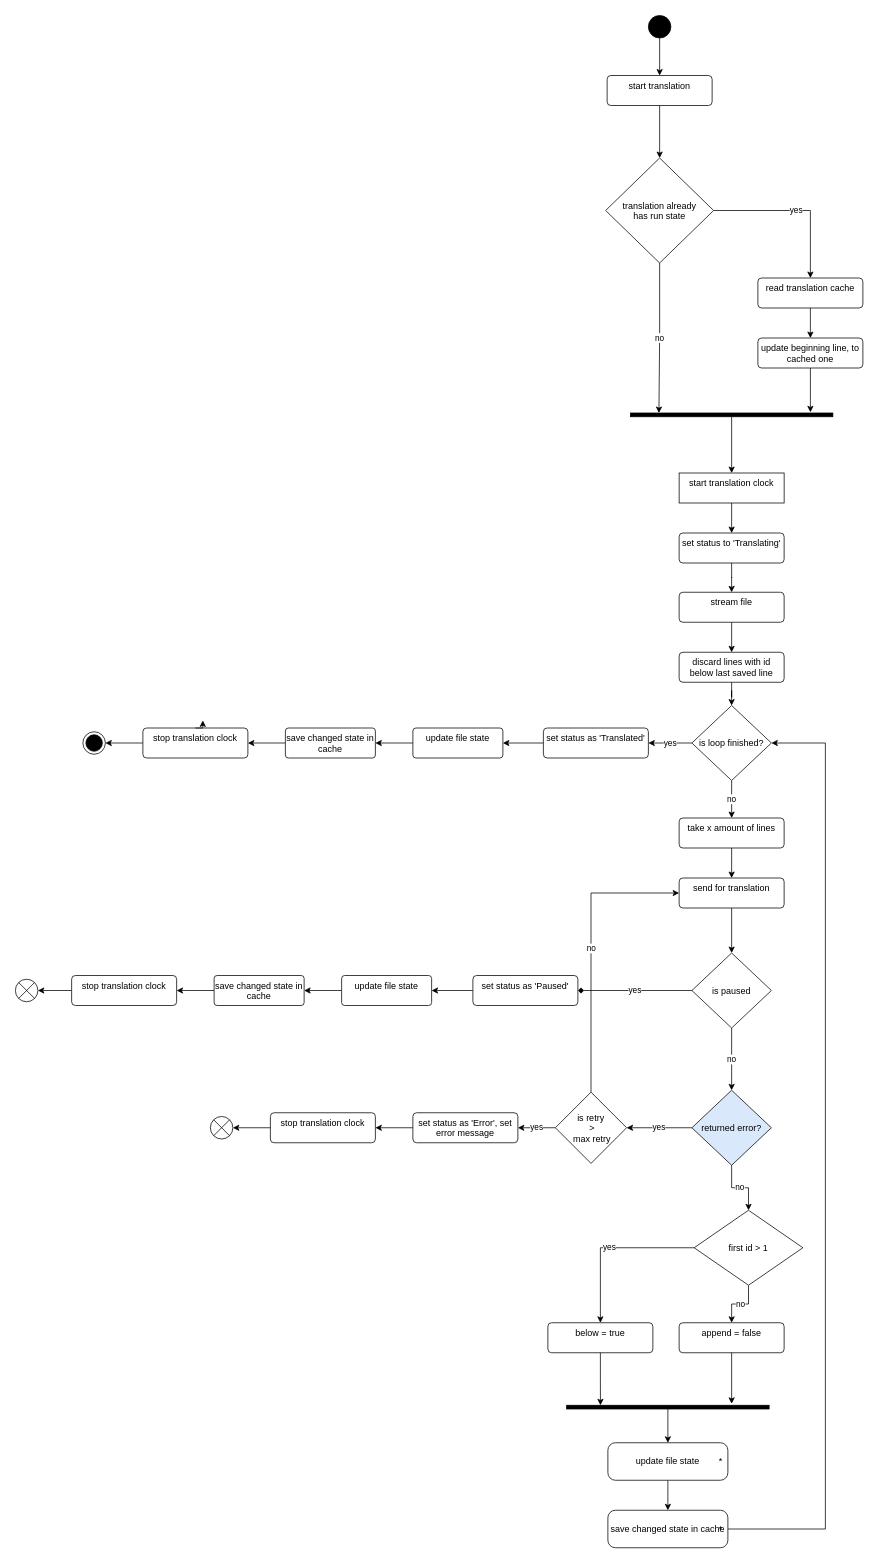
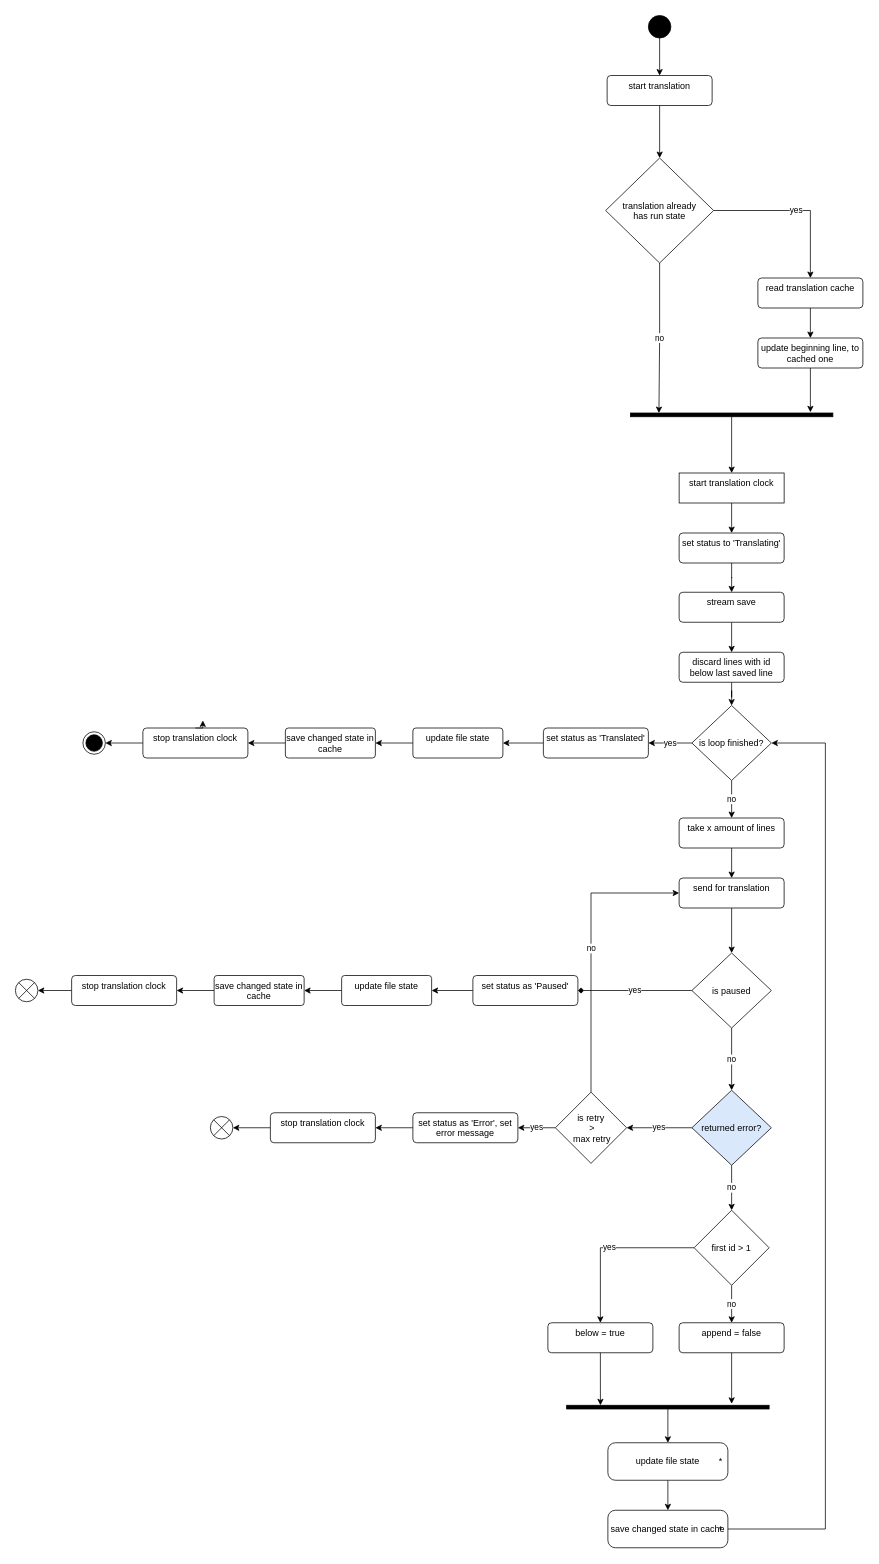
node "stream file": label "stream file" -> "stream save"
node "first id > 1": size 109x75 -> 75x75
